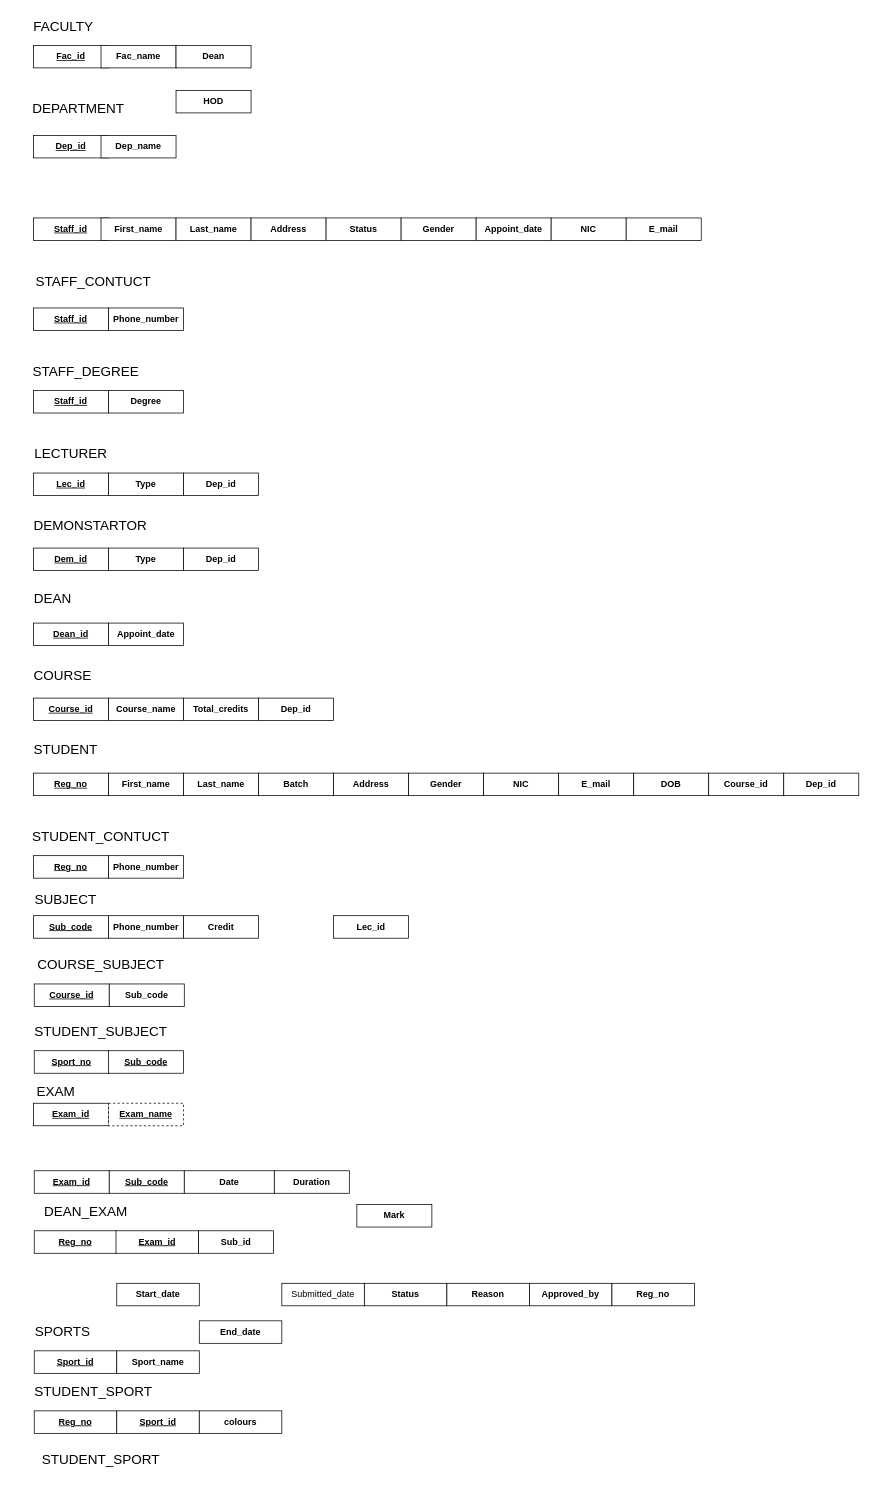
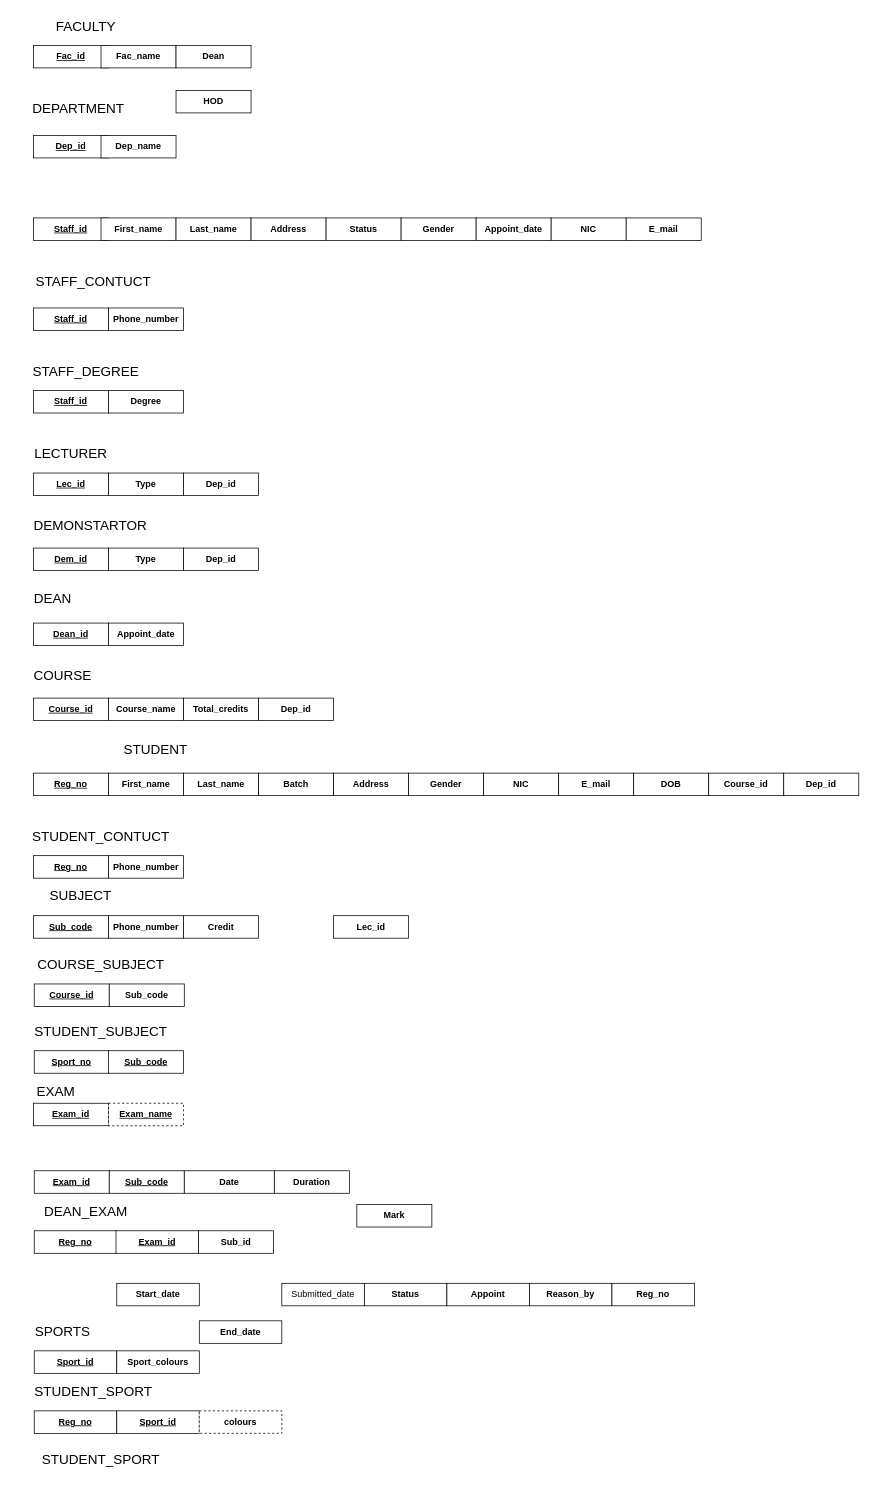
node "FACULTY": moved (63, 27) -> (86, 27)
node "STUDENT": moved (66, 750) -> (156, 750)
node "SUBJECT": moved (66, 900) -> (81, 896)
node "Reason": label "Reason" -> "Appoint"
node "Approved_by": label "Approved_by" -> "Reason_by"
node "Sport_name": label "Sport_name" -> "Sport_colours"
node "colours": style solid -> dashed
